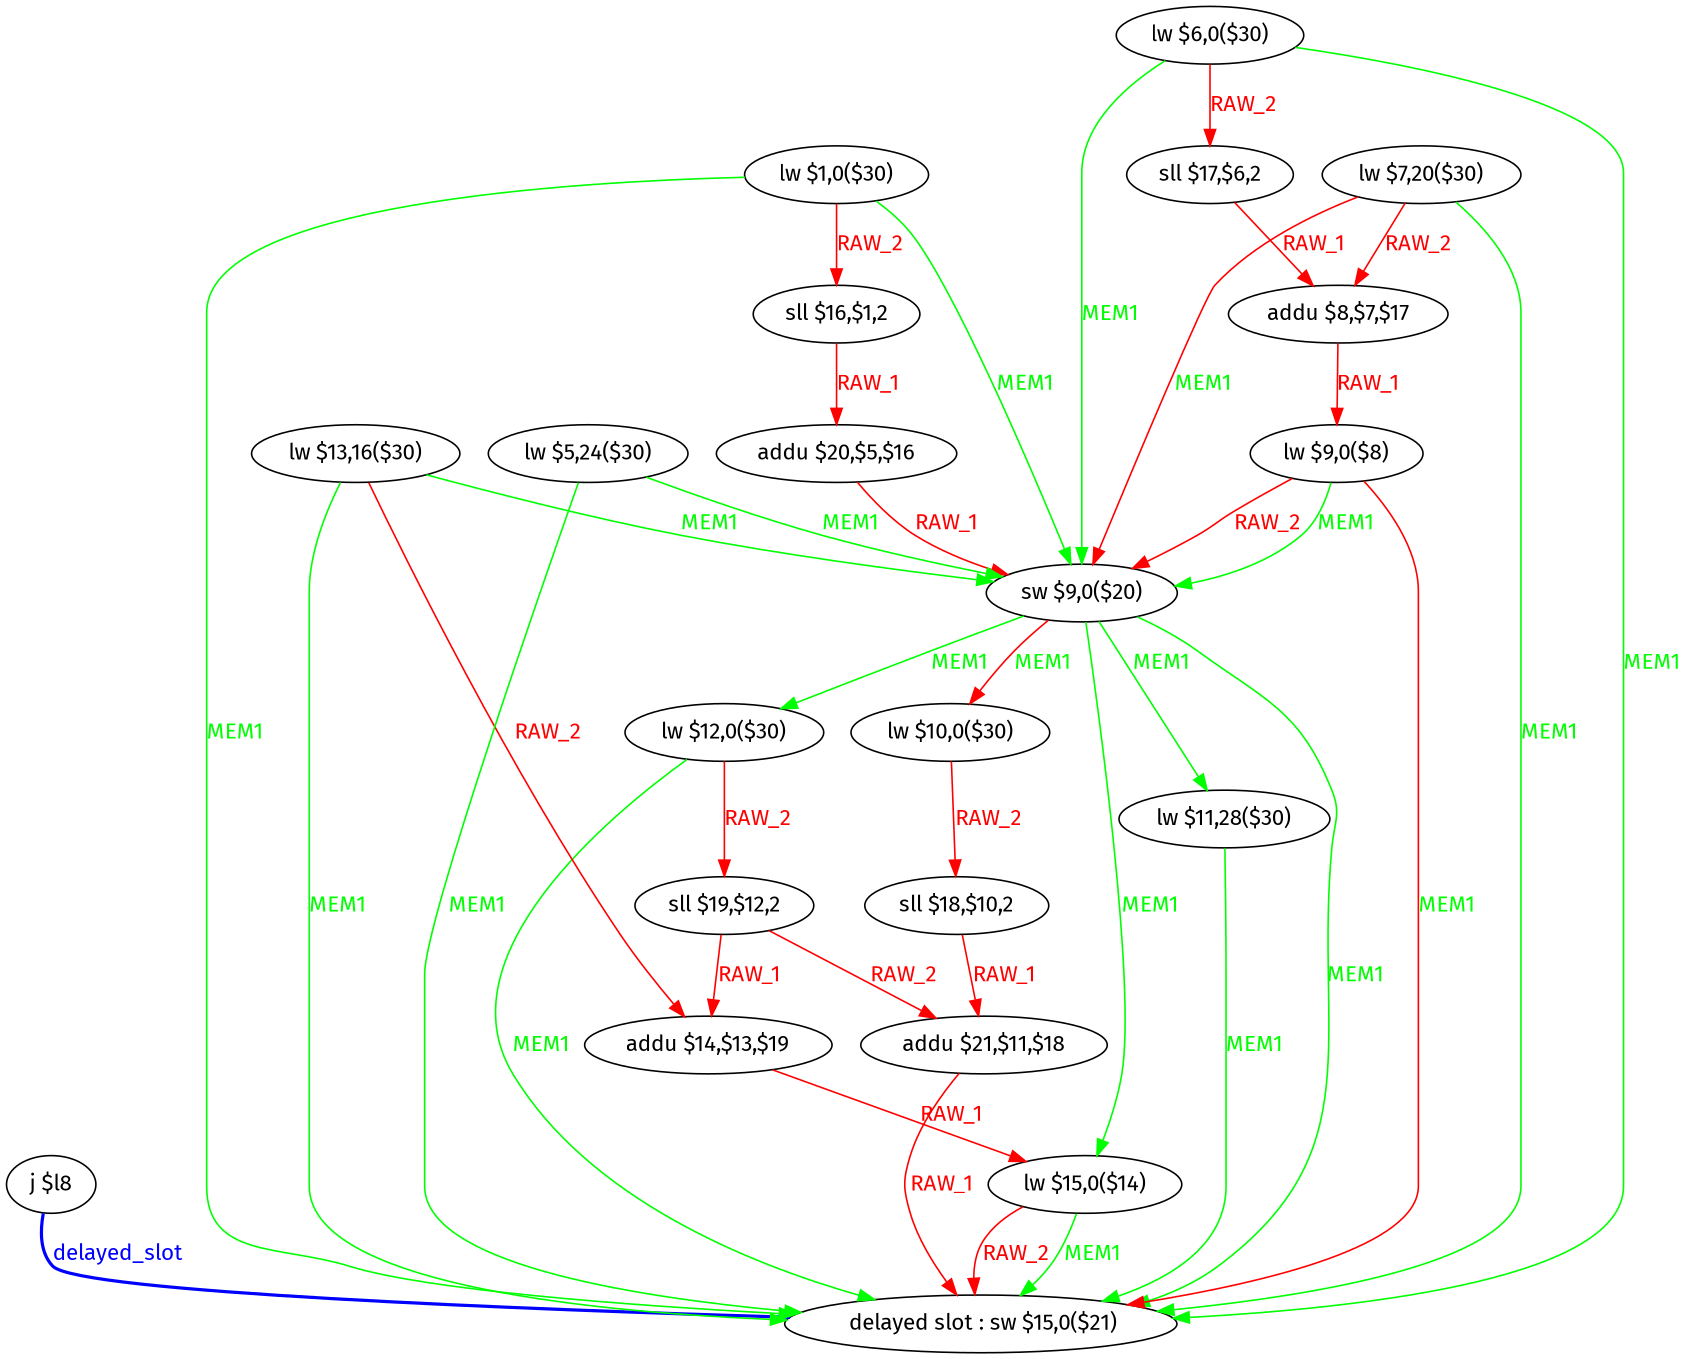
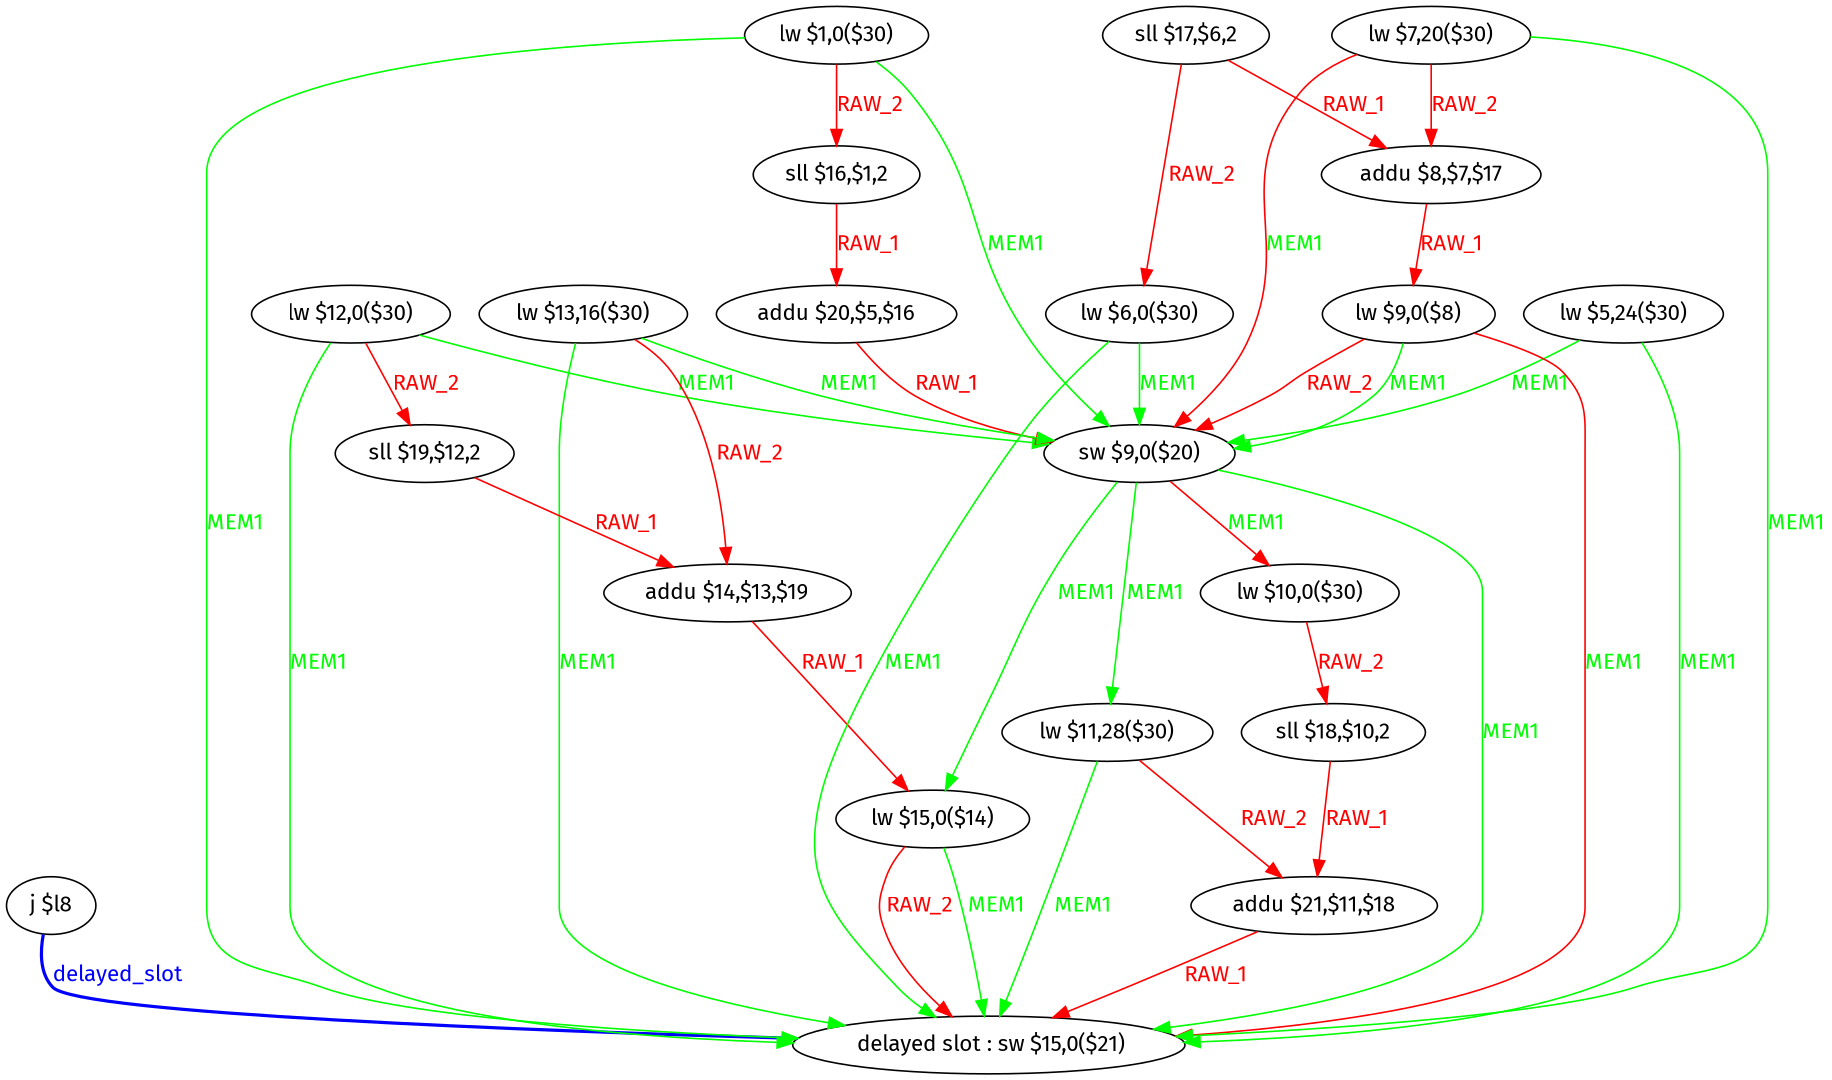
edge "lw $6,0($30)" -> "sll $17,$6,2": reversed
edge "sw $9,0($20)" -> "lw $12,0($30)": reversed
edge "sll $19,$12,2" -> "addu $21,$11,$18": now "lw $11,28($30)" -> "addu $21,$11,$18"
